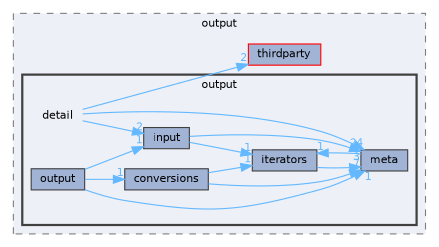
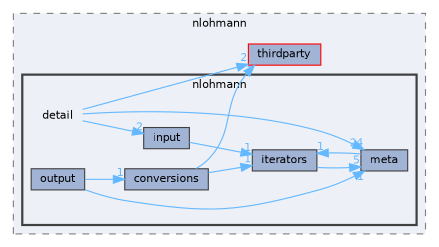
cluster "output": label "output" -> "nlohmann"
edge "input" -> "meta": removed
edge "output" -> "input": removed
edge "conversions" -> "meta": now "conversions" -> "thirdparty"
